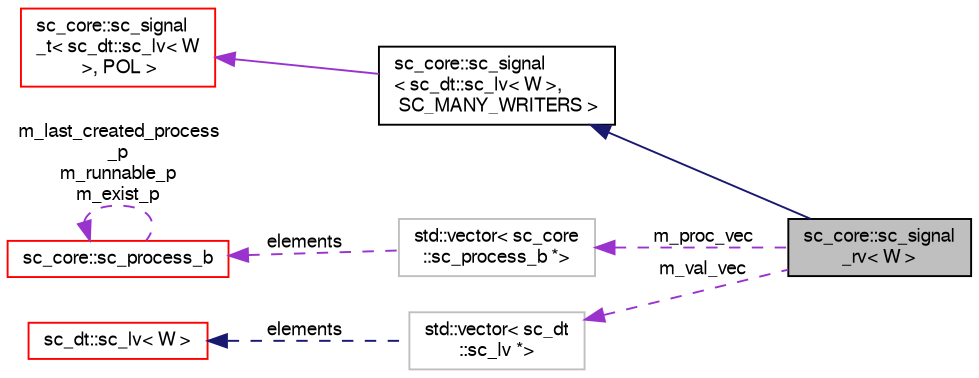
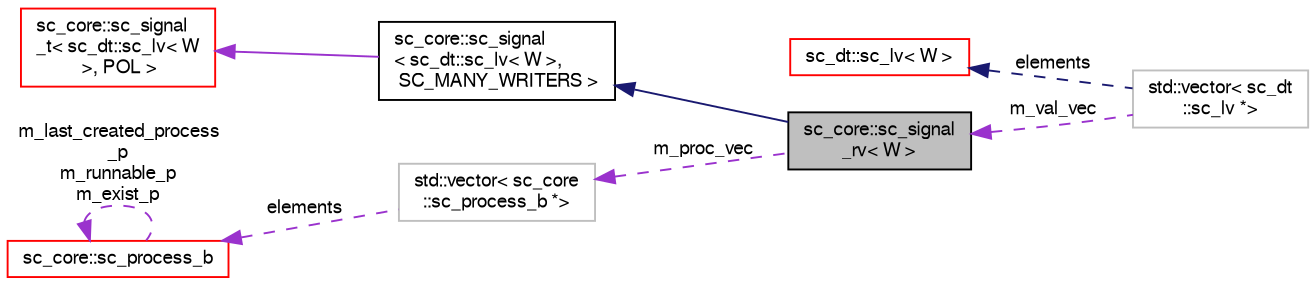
edge "sc_core::sc_signal _rv< W >" -> "std::vector< sc_dt ::sc_lv *>": reversed
